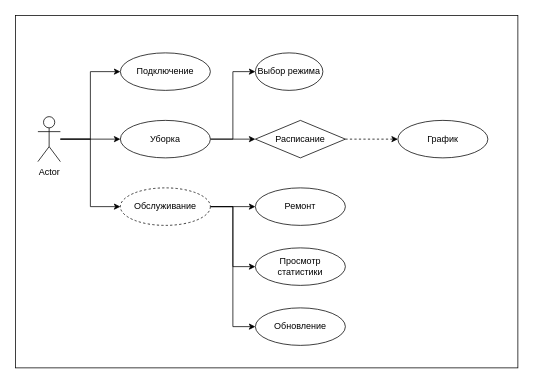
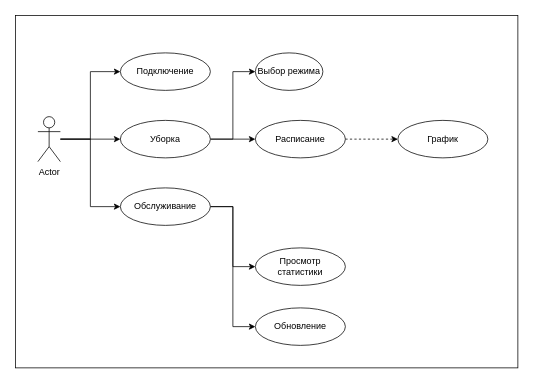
node "Расписание": shape diamond -> ellipse
node "Обслуживание": style dashed -> solid
edge "Обслуживание" -> "Ремонт": removed
node "Ремонт": removed
